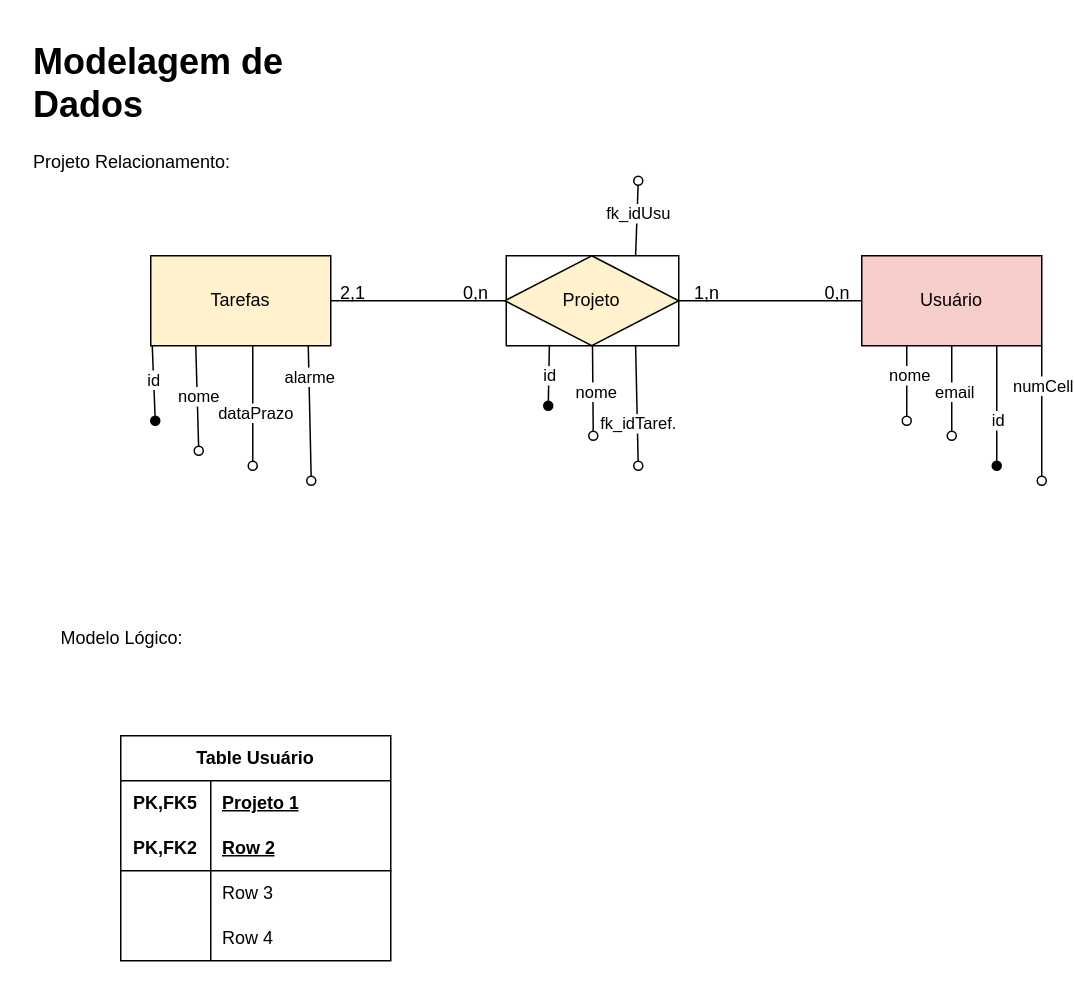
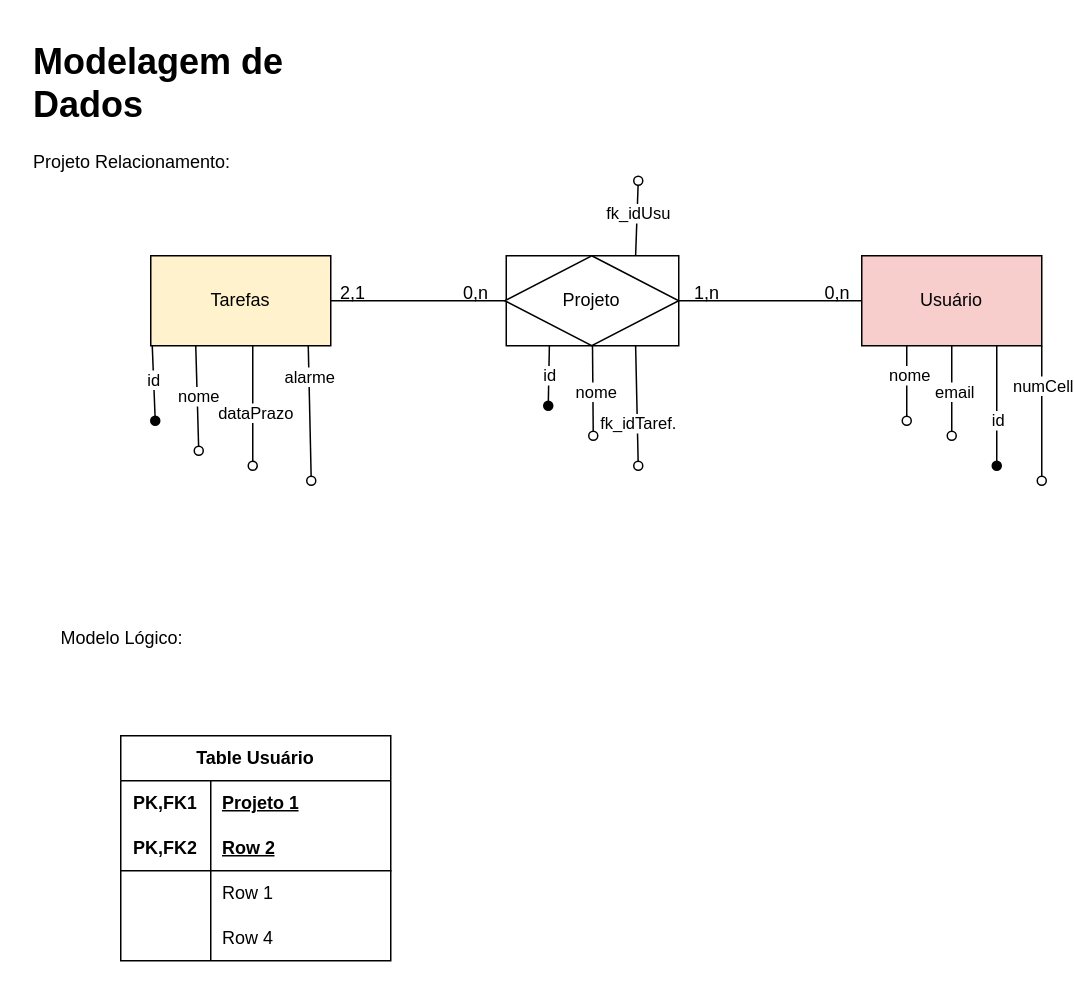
node "Projeto": fillcolor #fff2cc -> #ffffff
node "PK,FK5": label "PK,FK5" -> "PK,FK1"
node "Row 3": label "Row 3" -> "Row 1"
